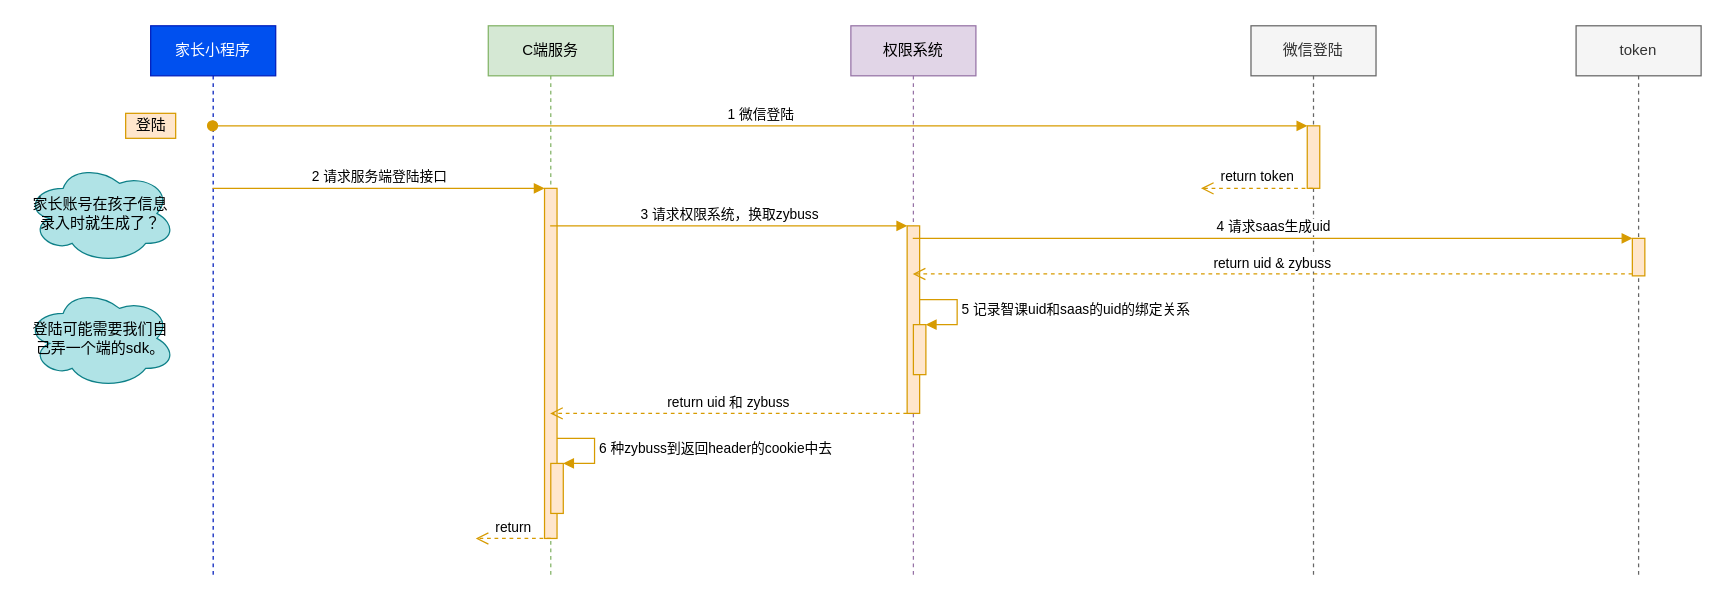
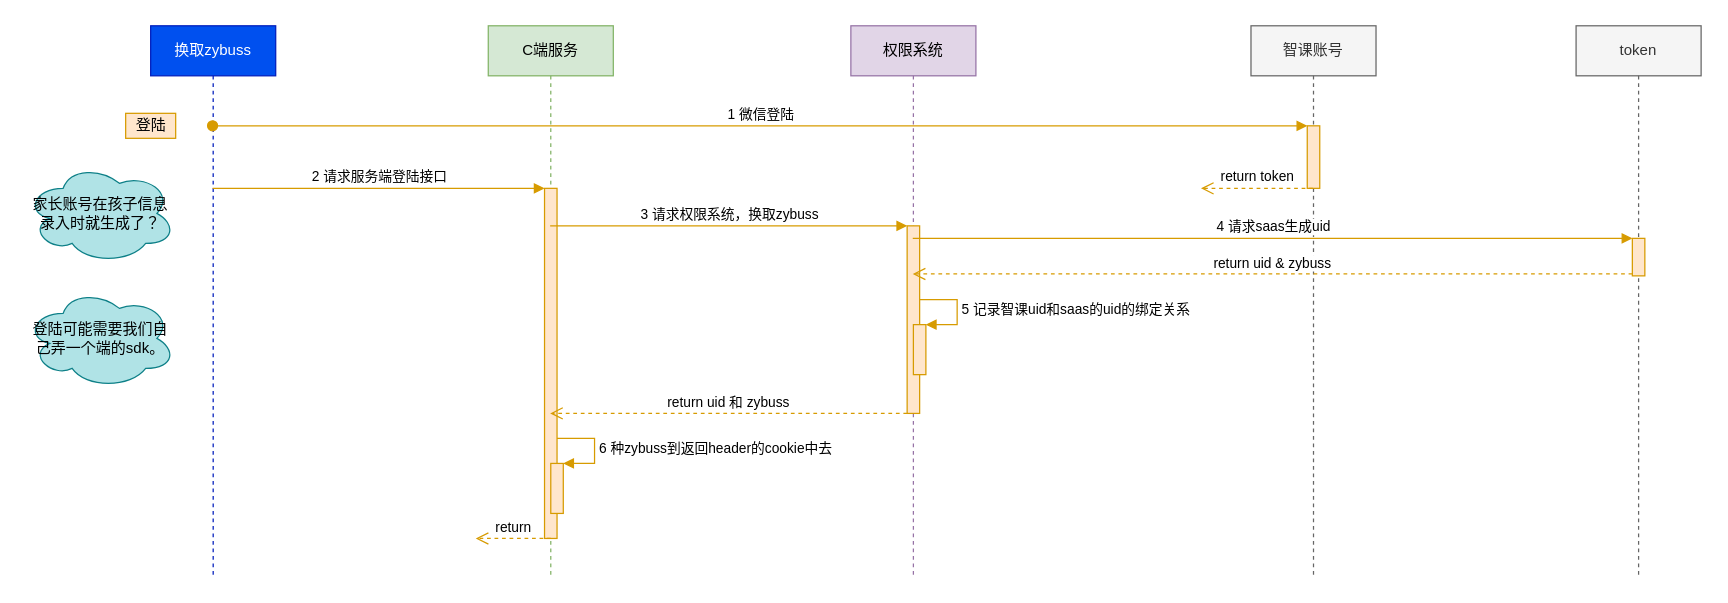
node "家长小程序": label "家长小程序" -> "换取zybuss"
node "微信登陆": label "微信登陆" -> "智课账号"
